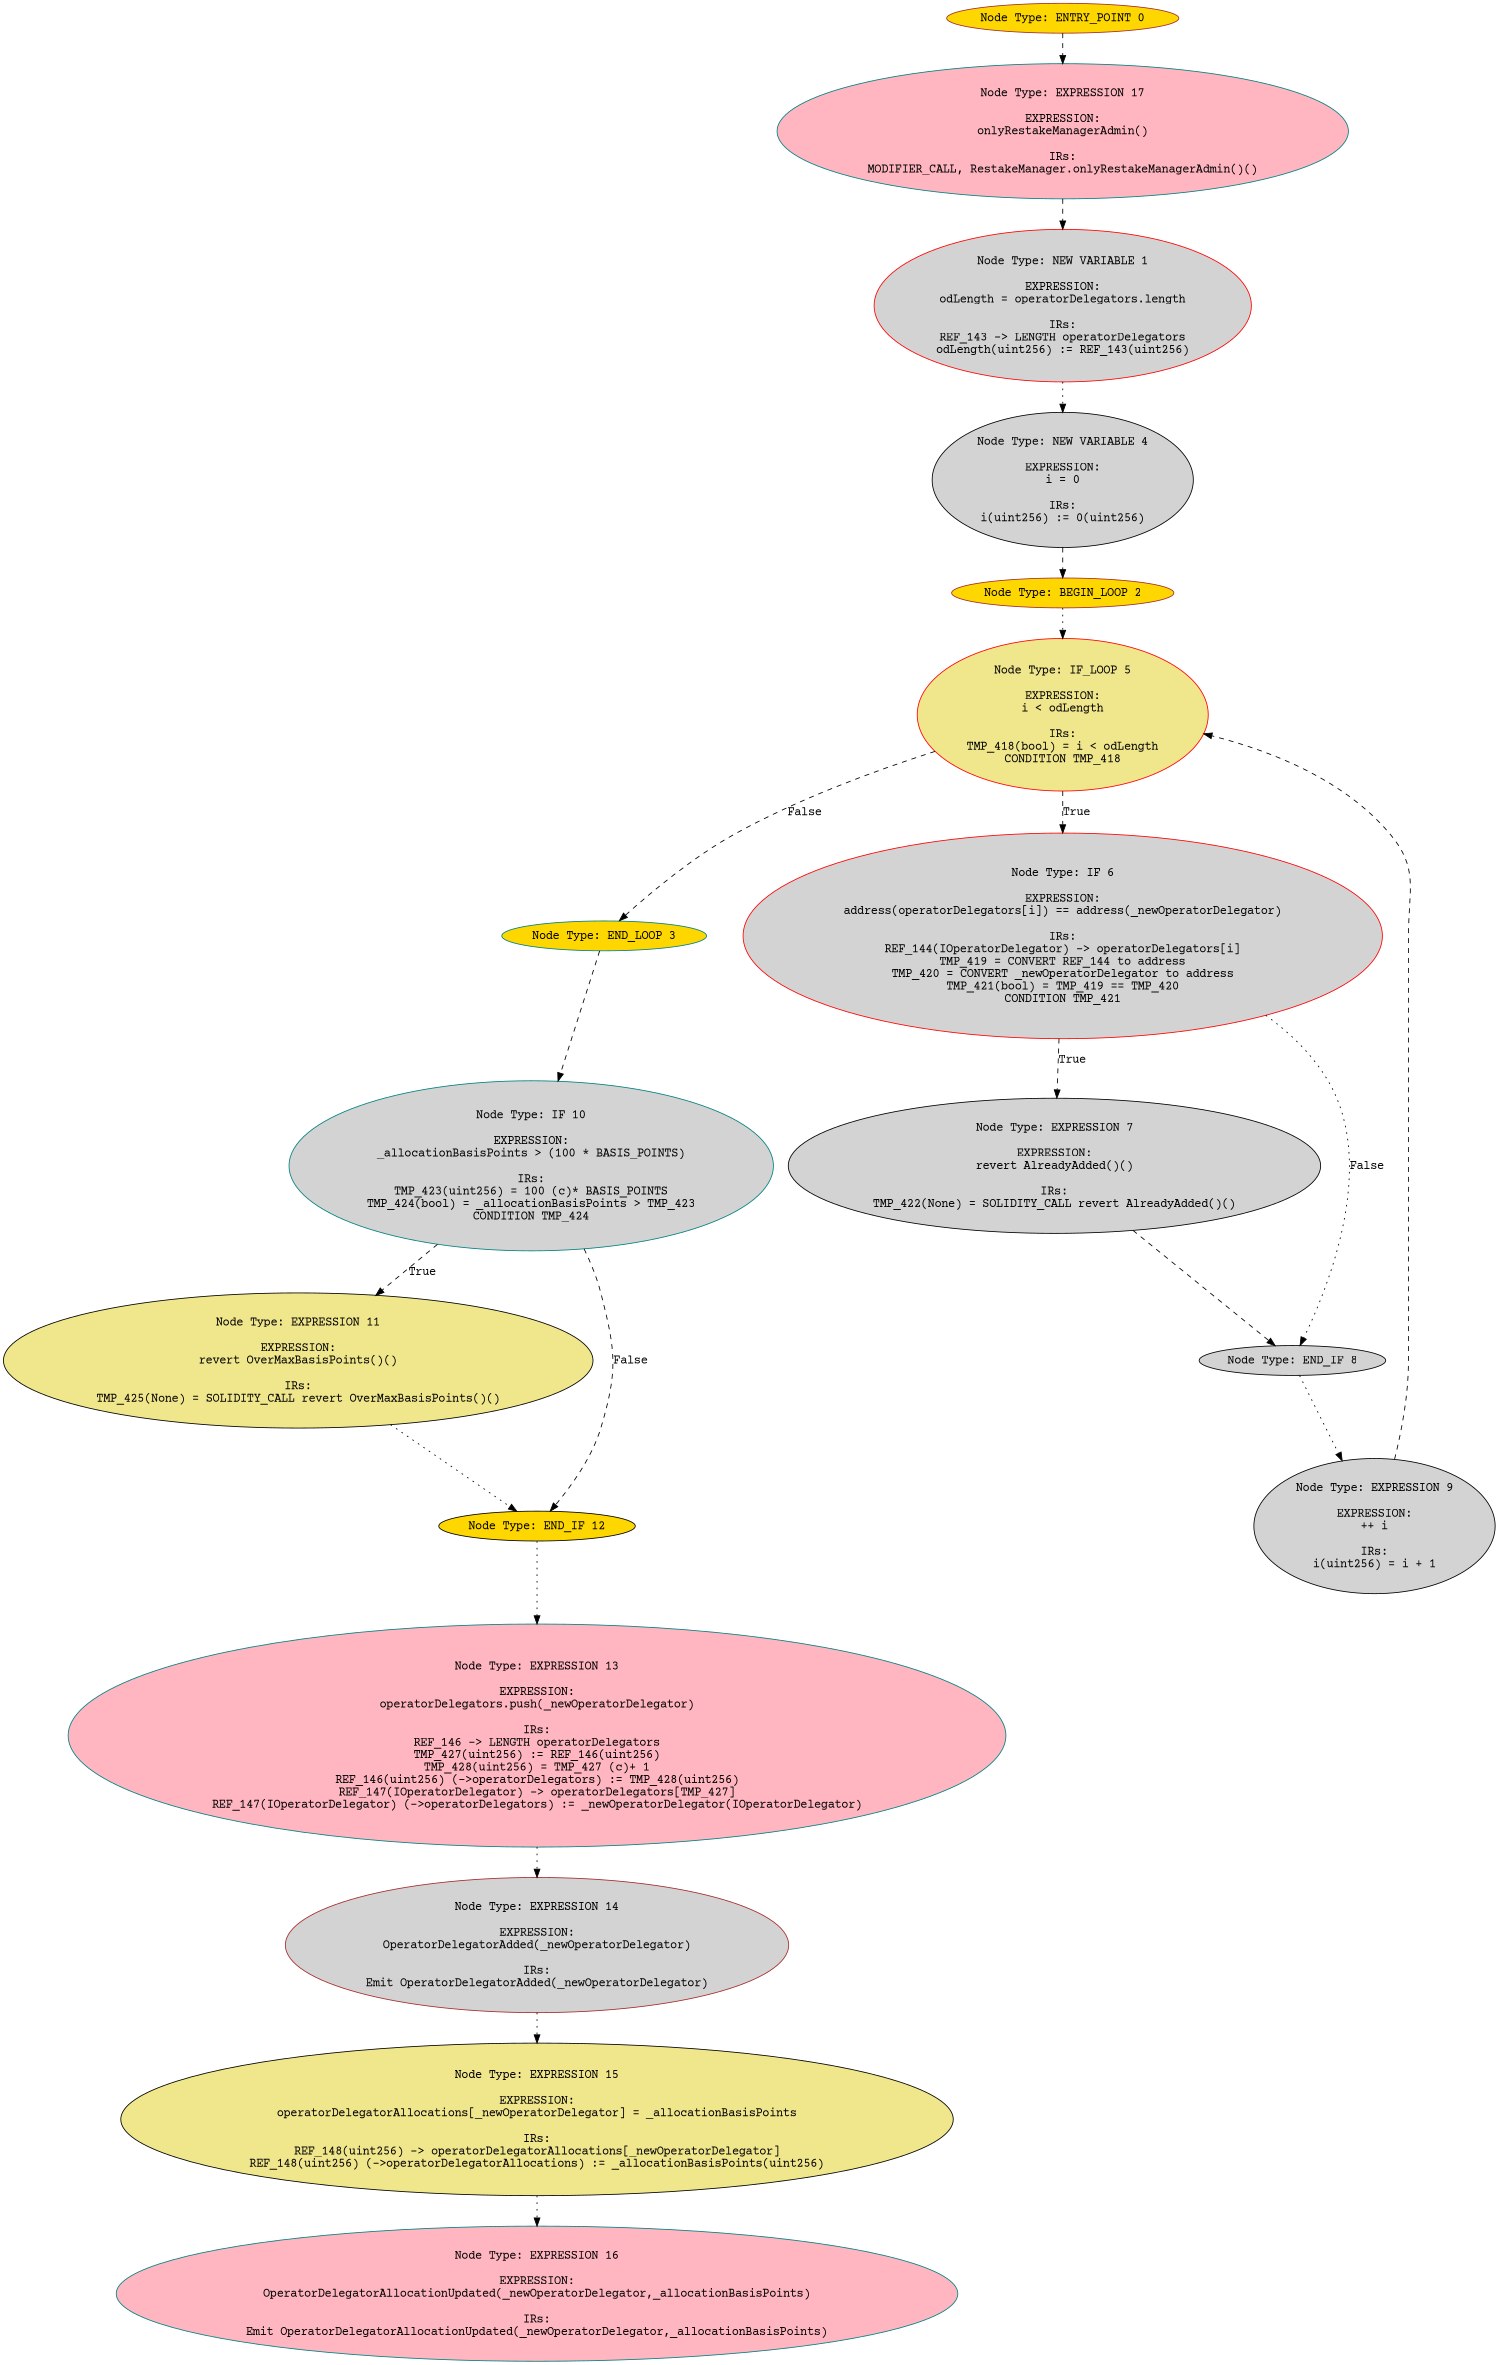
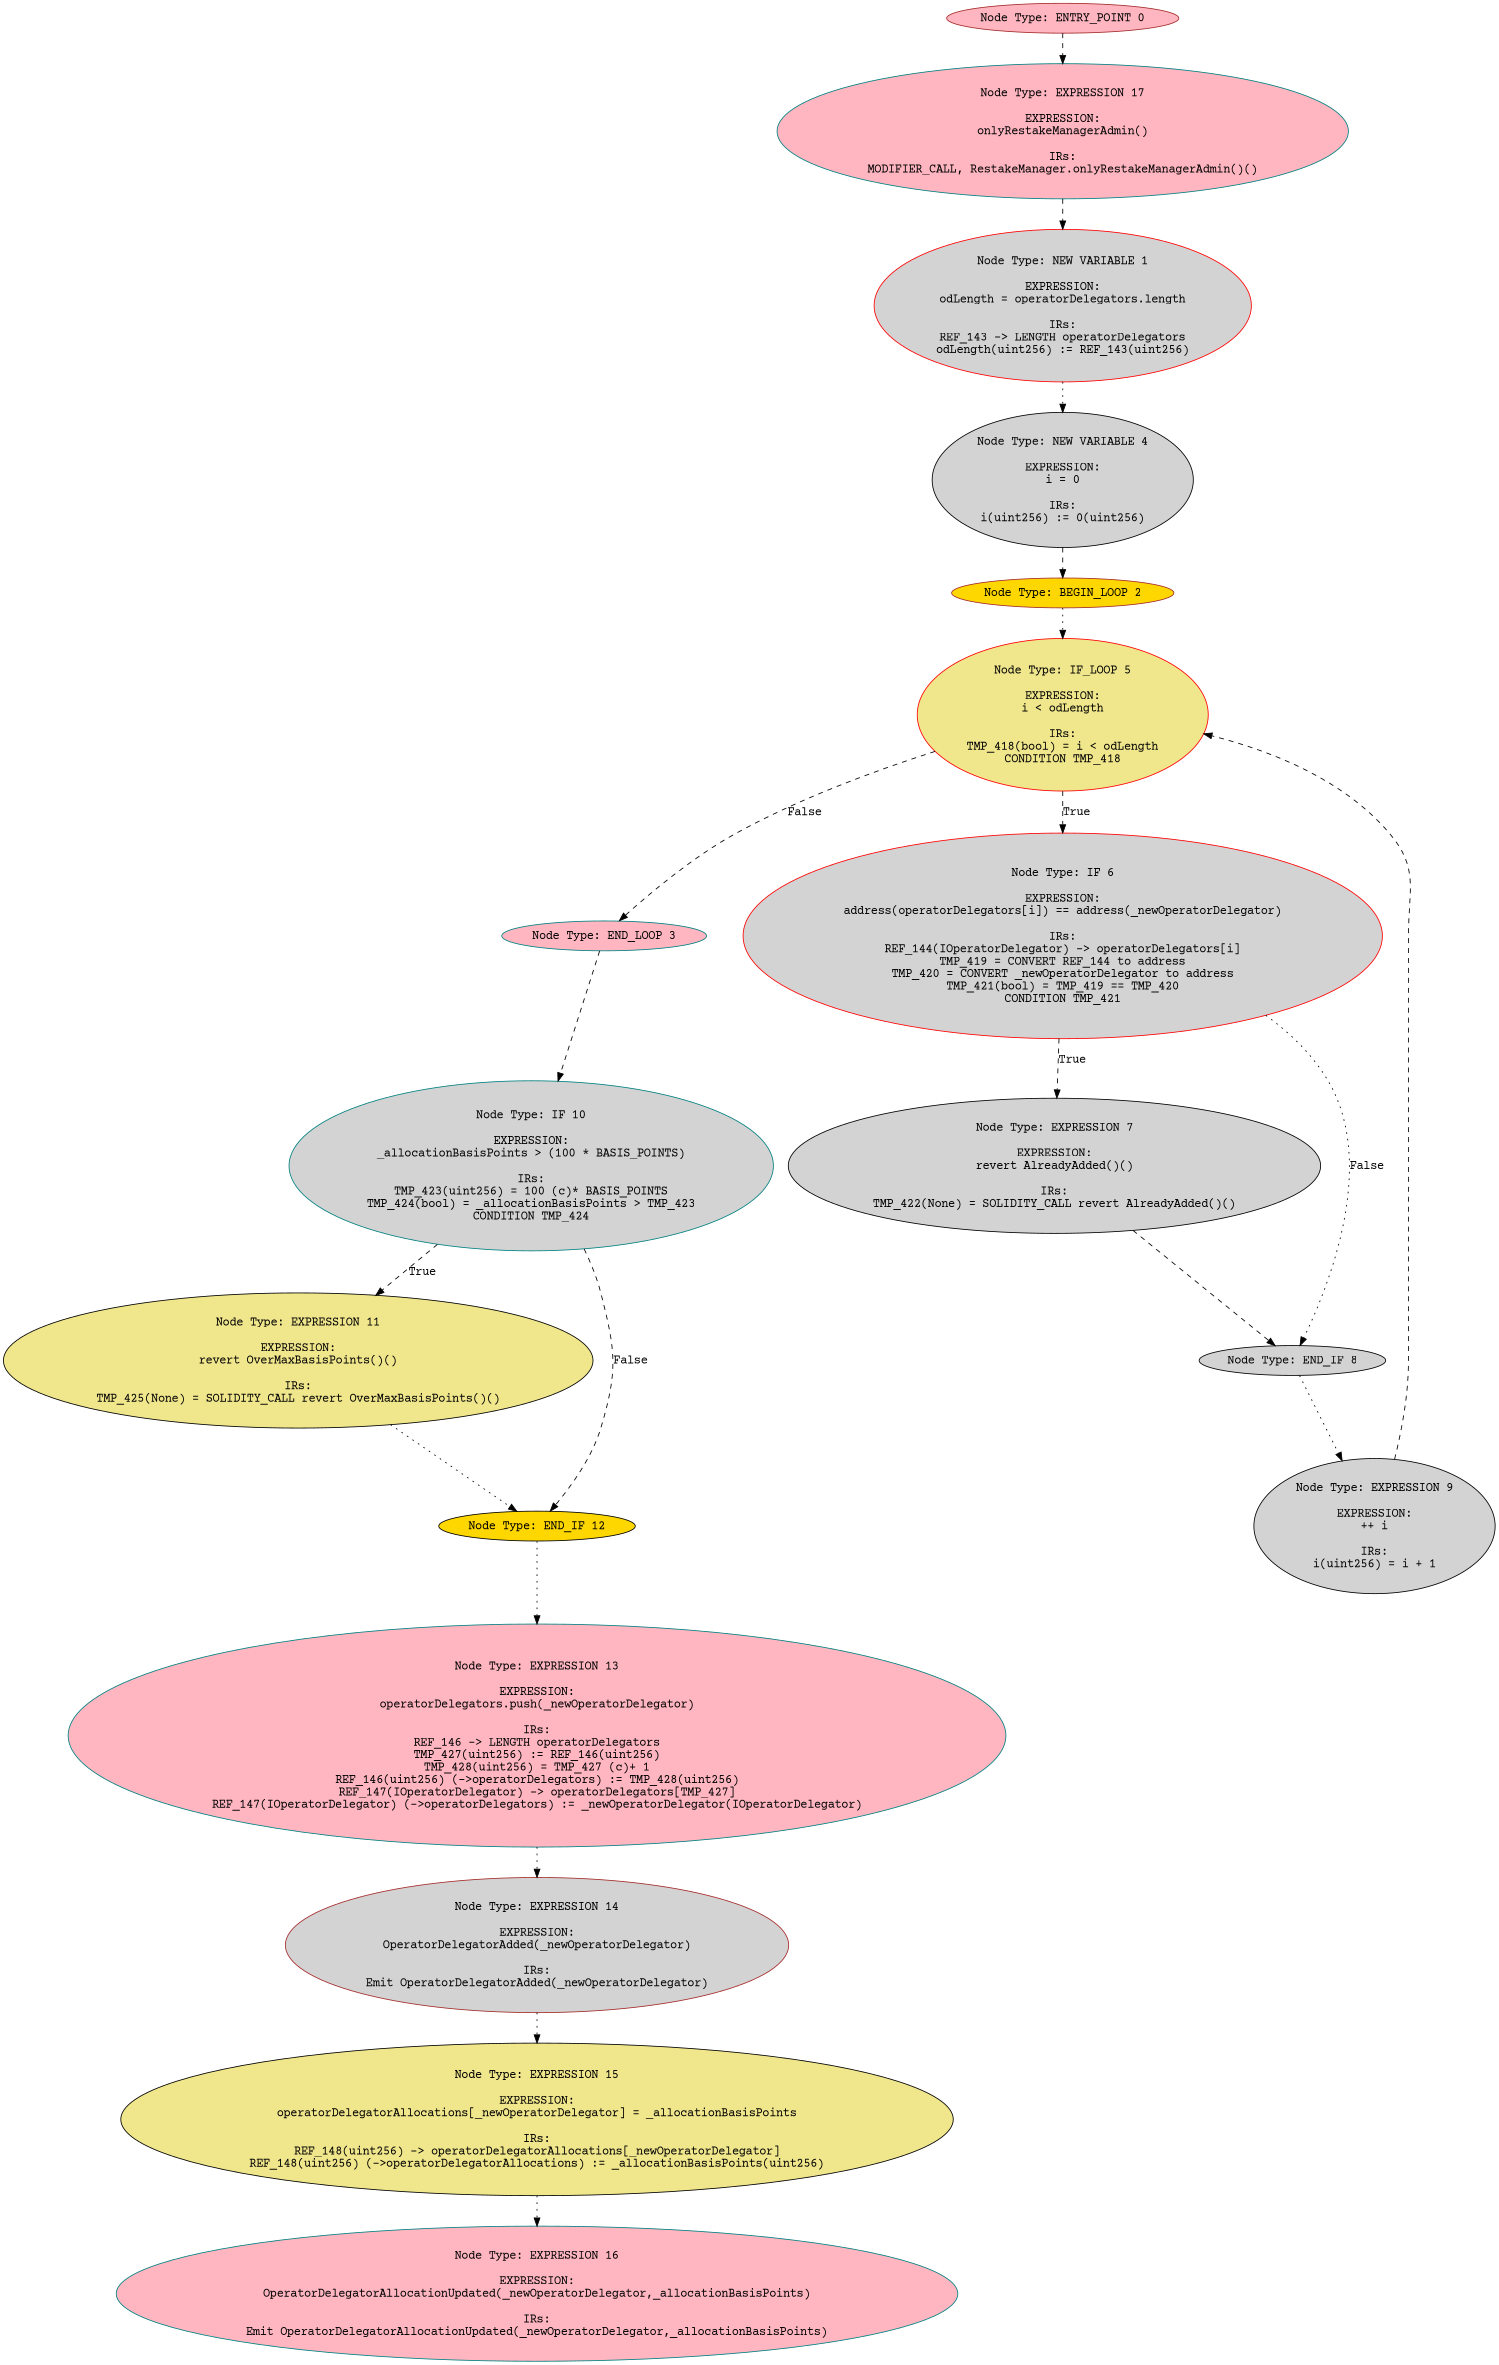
node "Node Type: ENTRY_POINT 0": fillcolor gold -> lightpink
node "Node Type: END_LOOP 3": fillcolor gold -> lightpink
